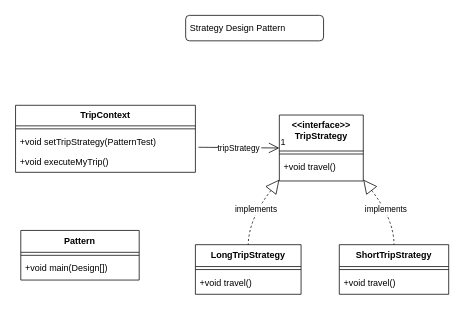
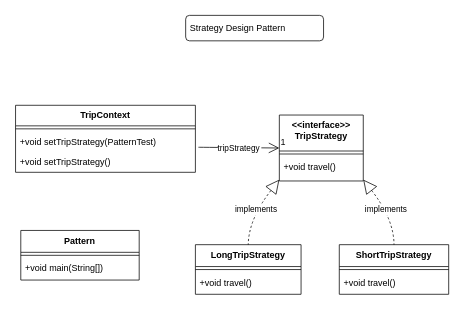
node "+void executeMyTrip()": label "+void executeMyTrip()" -> "+void setTripStrategy()"
node "+void main(Design[])": label "+void main(Design[])" -> "+void main(String[])"
